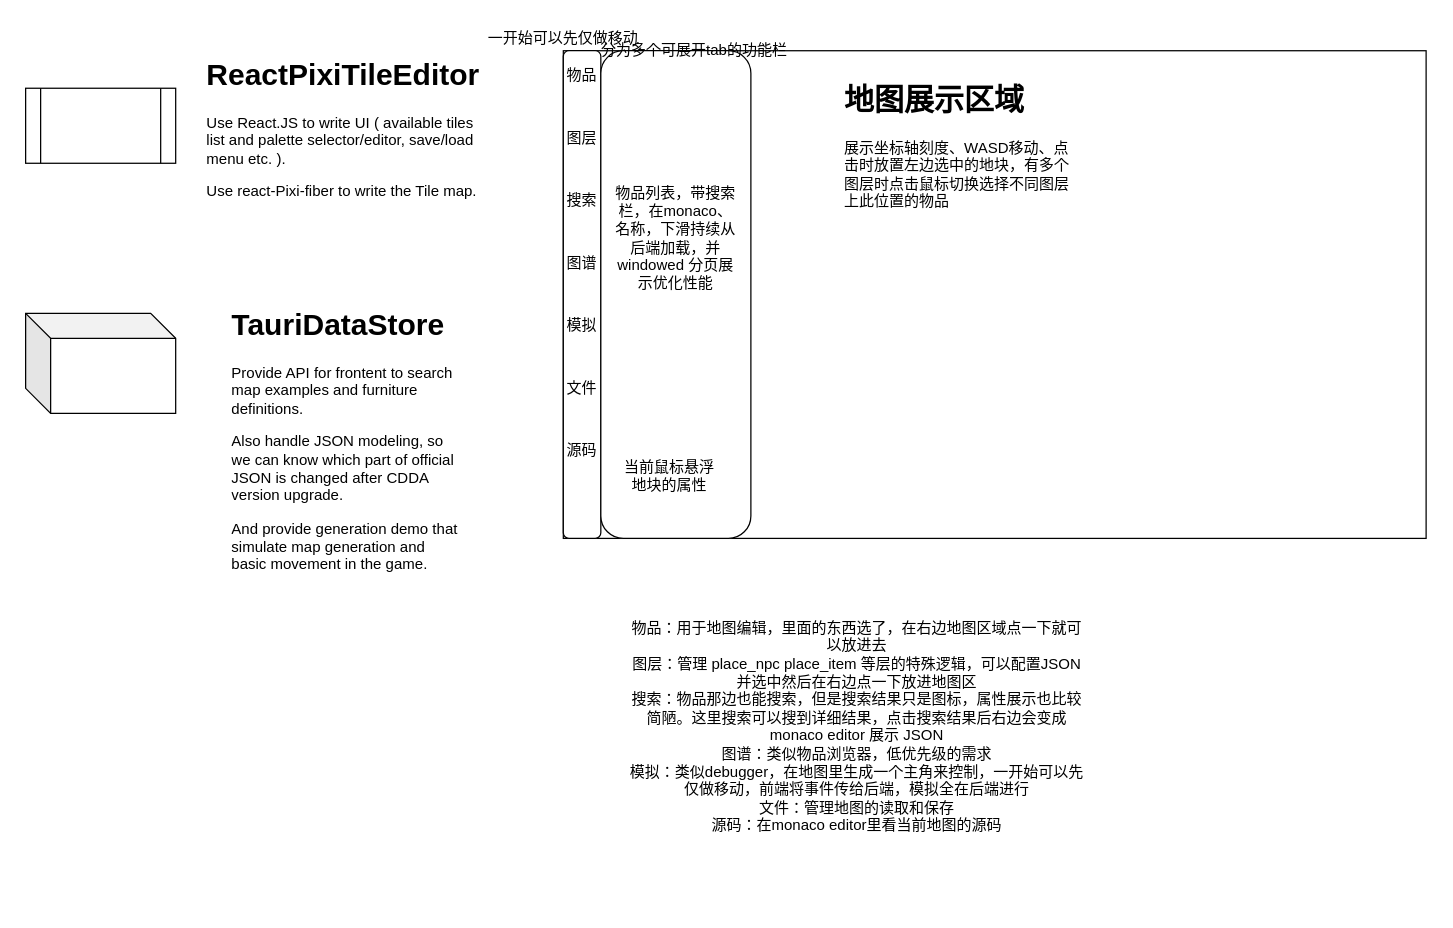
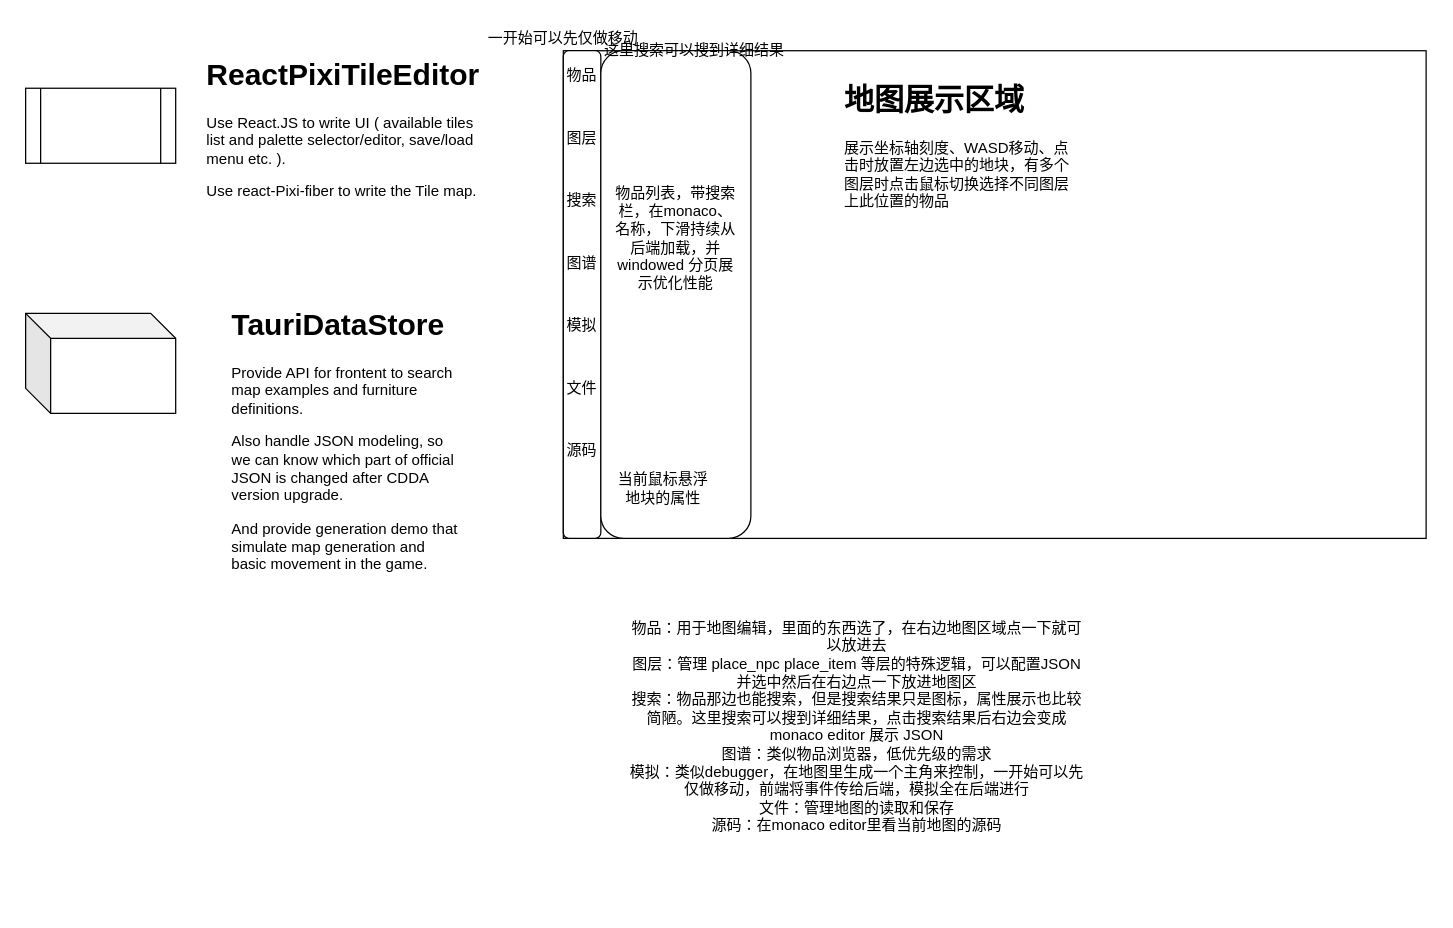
node "分为多个可展开tab的功能栏": label "分为多个可展开tab的功能栏" -> "这里搜索可以搜到详细结果"
node "当前鼠标悬浮地块的属性": moved (669, 476) -> (663, 488)
